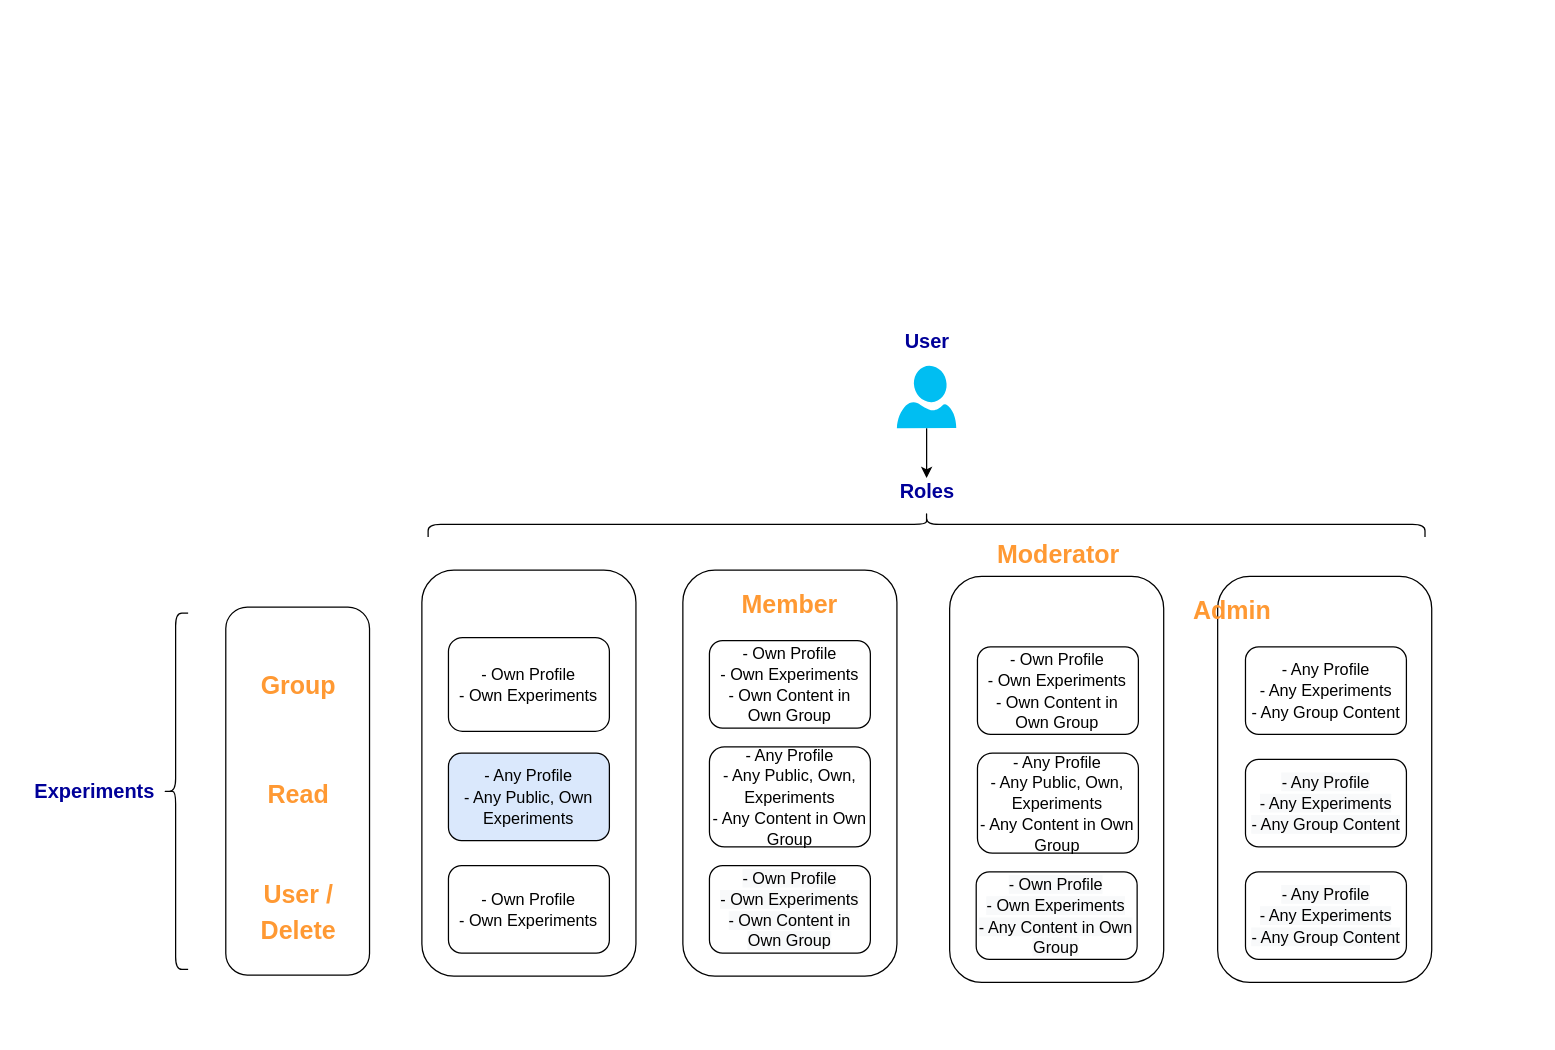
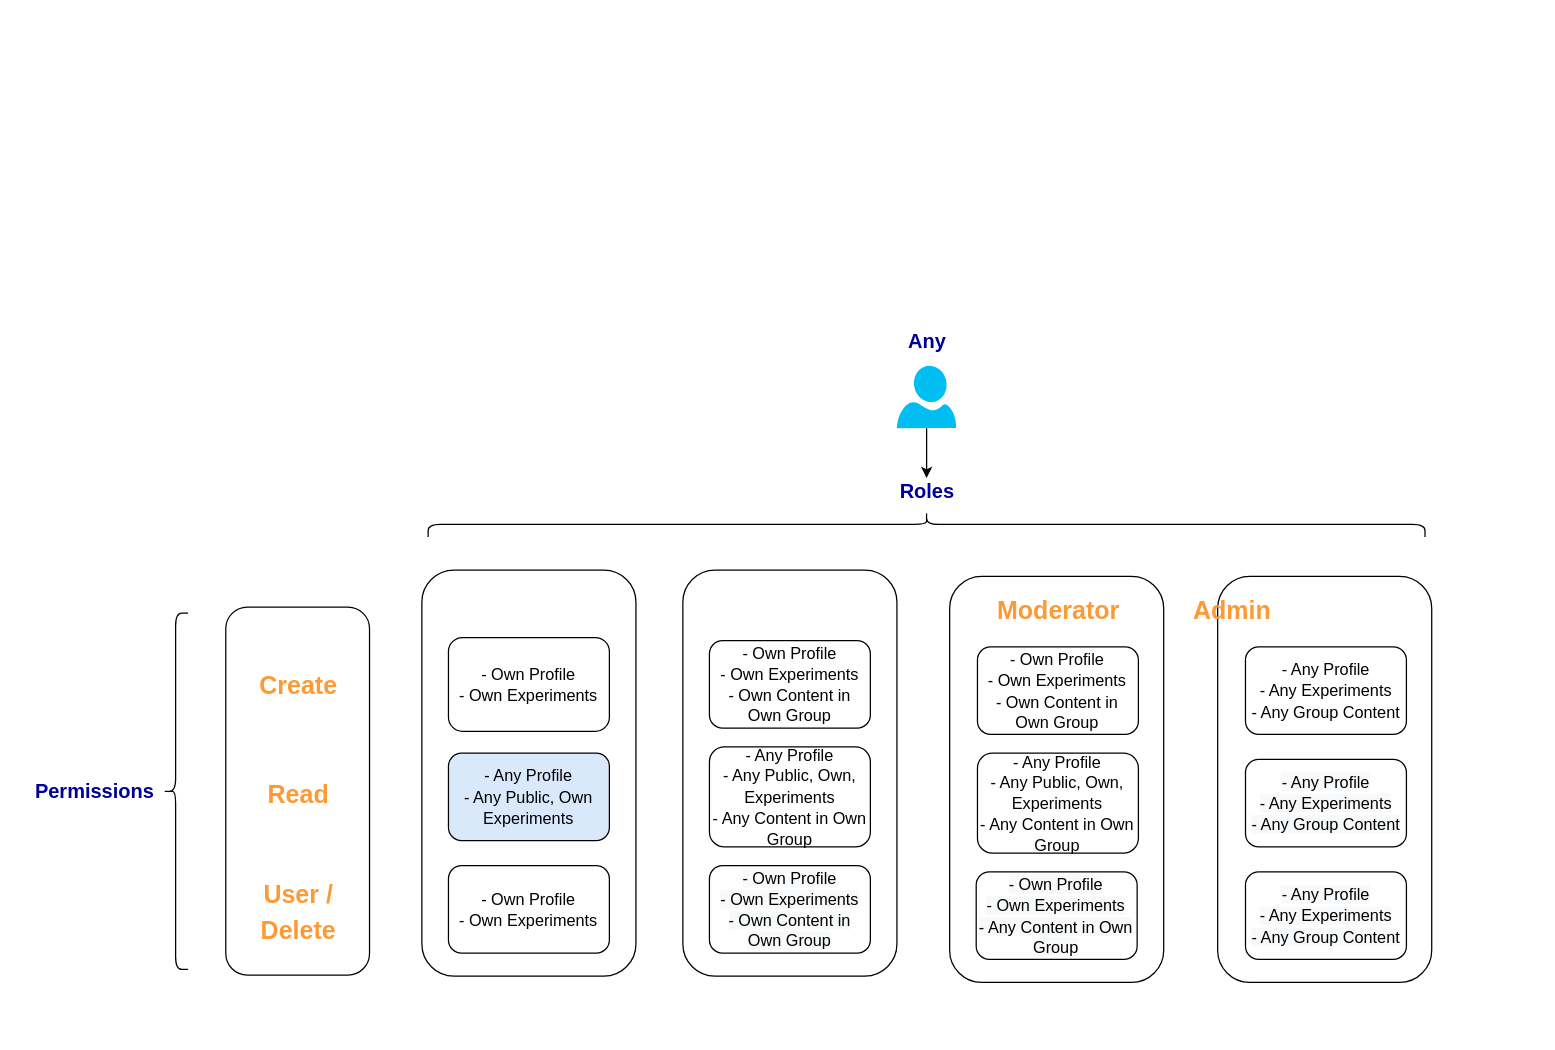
node "User": label "User" -> "Any"
node "Moderator": moved (1058, 553) -> (1058, 609)
node "Member": removed
node "Group": label "Group" -> "Create"
node "Experiments": label "Experiments" -> "Permissions"
